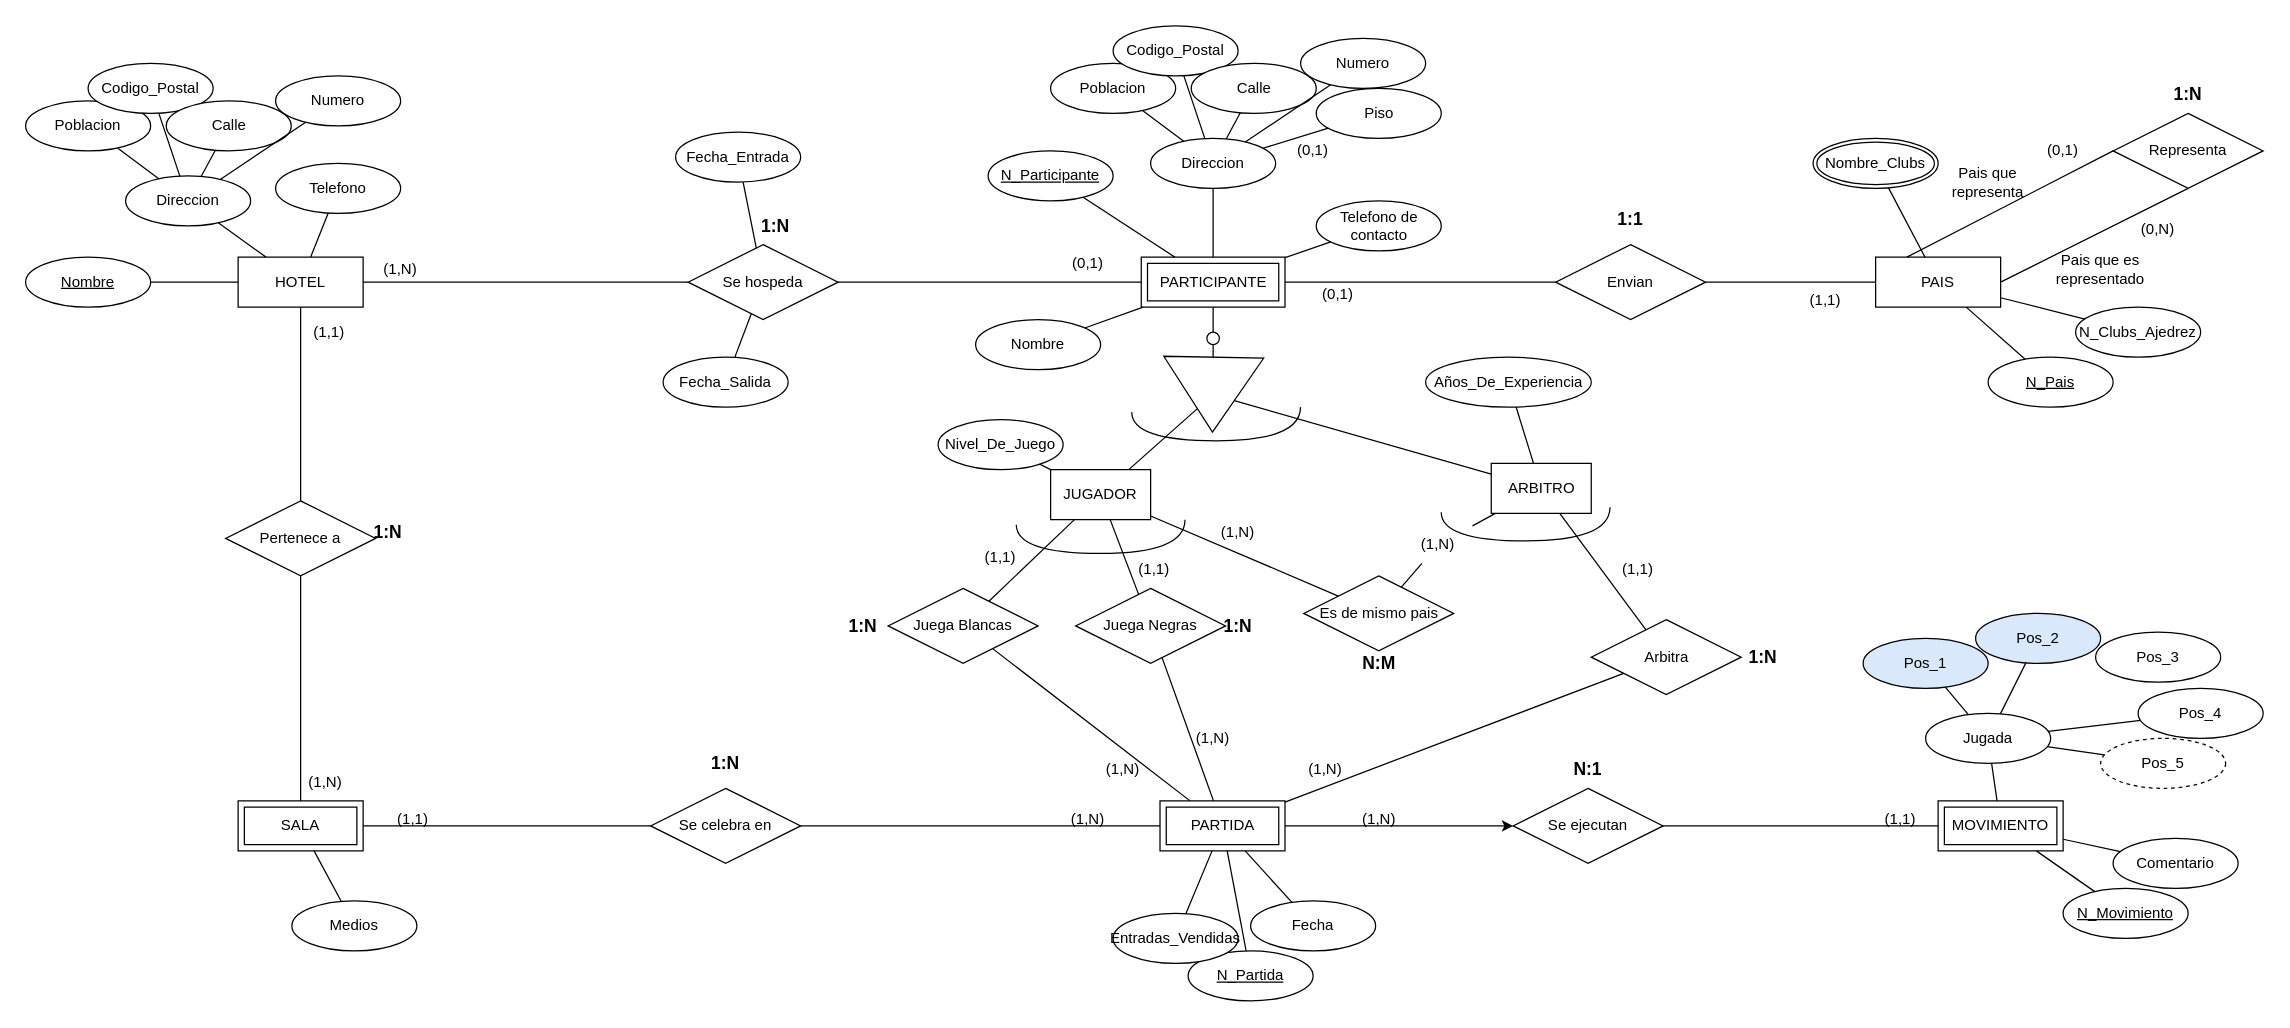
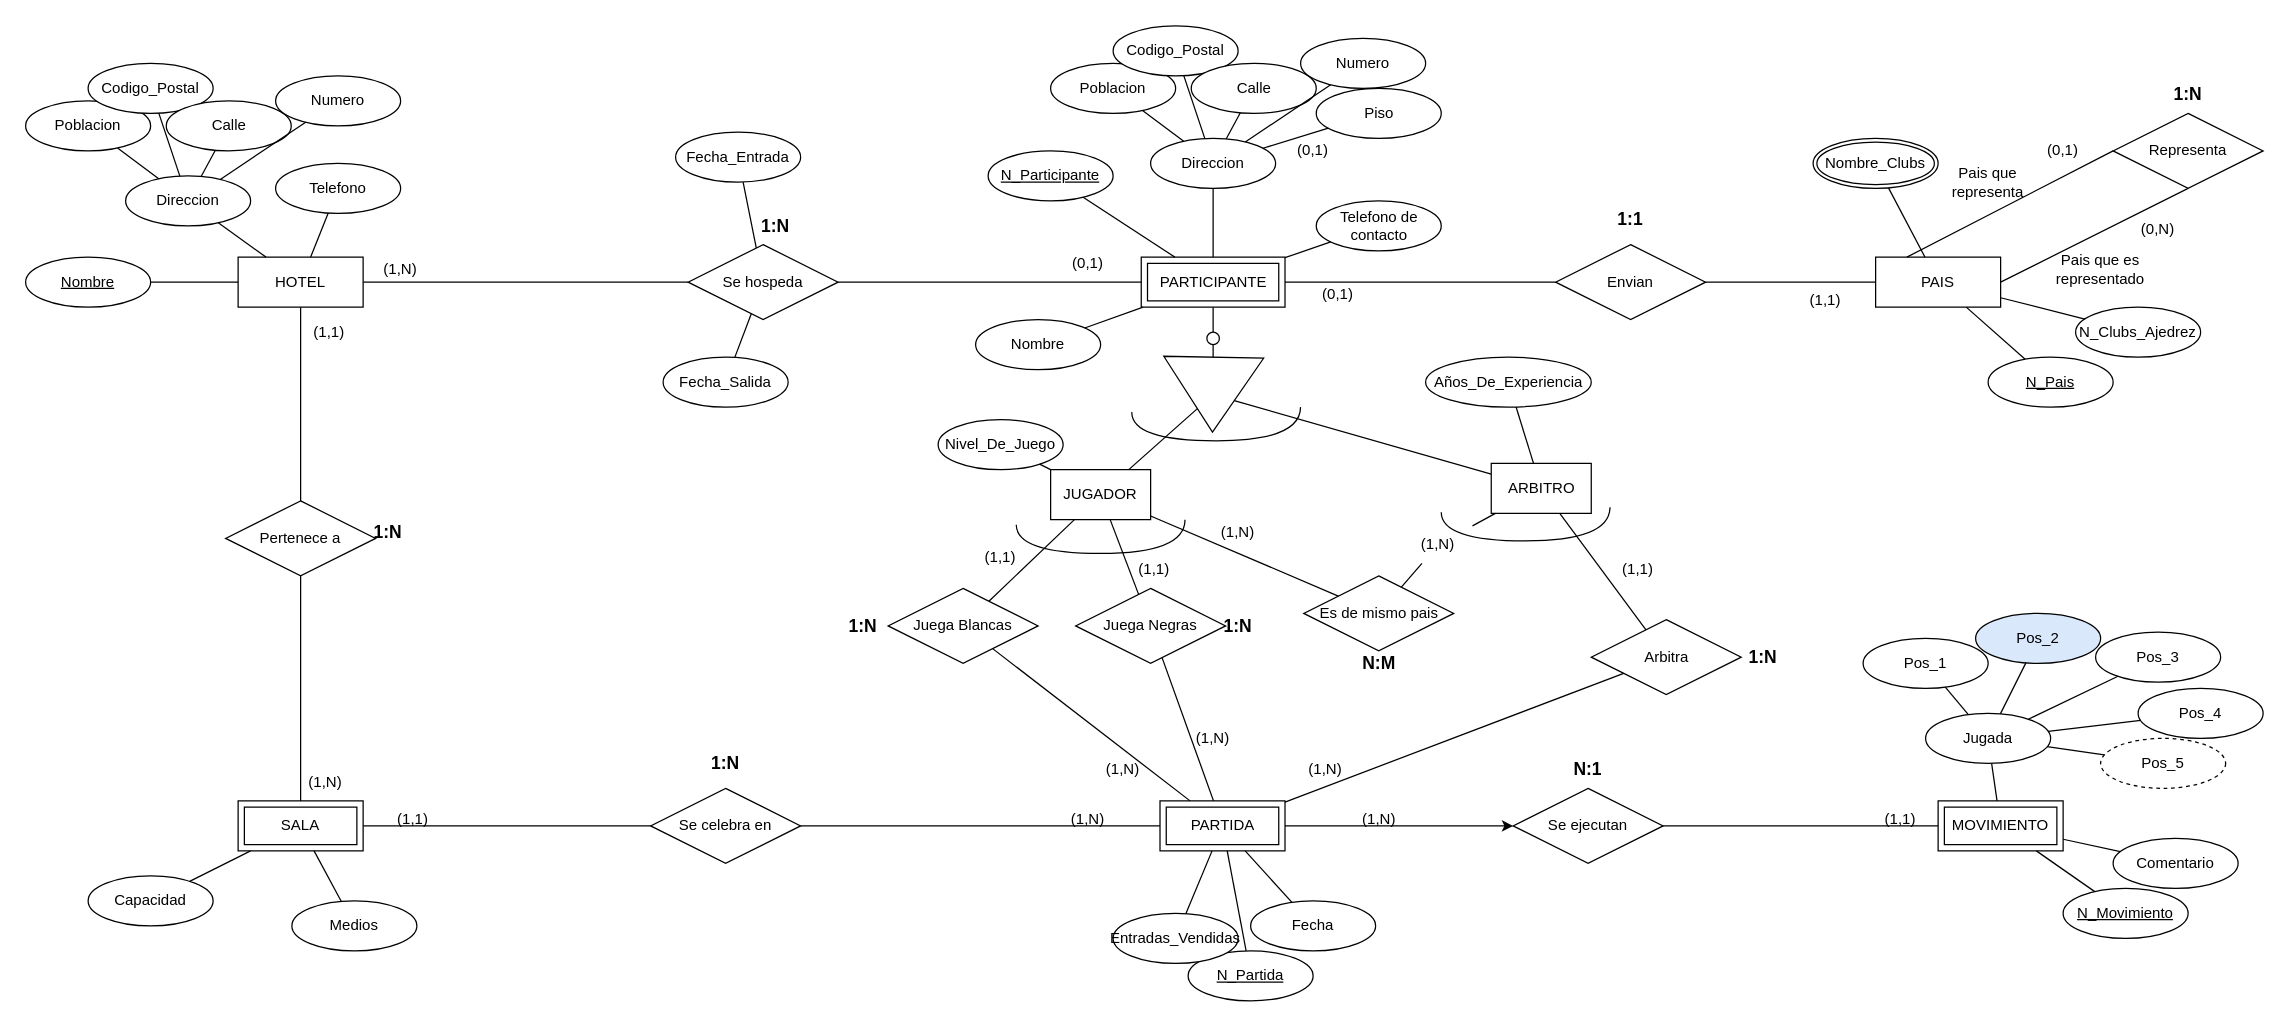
node "Pos_1": fillcolor #dae8fc -> #ffffff
edge "Pos_3" -- "Jugada": added
edge "SALA" -- "Capacidad": added
node "Capacidad": added
